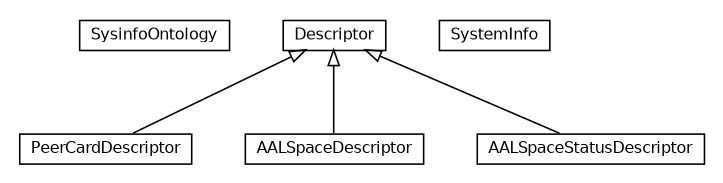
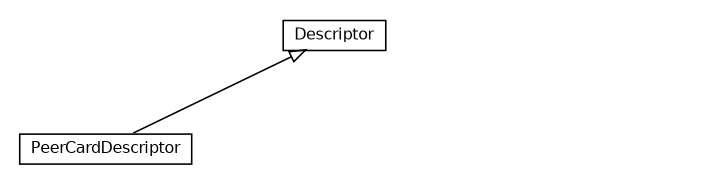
node "SysinfoOntology": removed
node "SystemInfo": removed
node "AALSpaceDescriptor": removed
node "AALSpaceStatusDescriptor": removed
